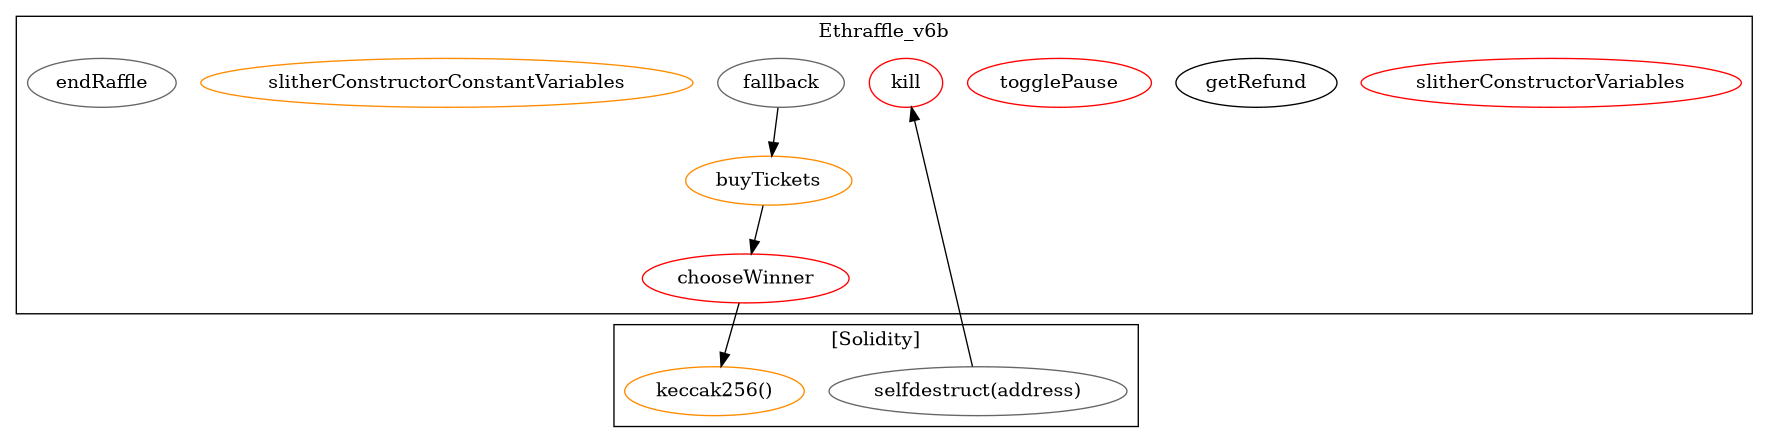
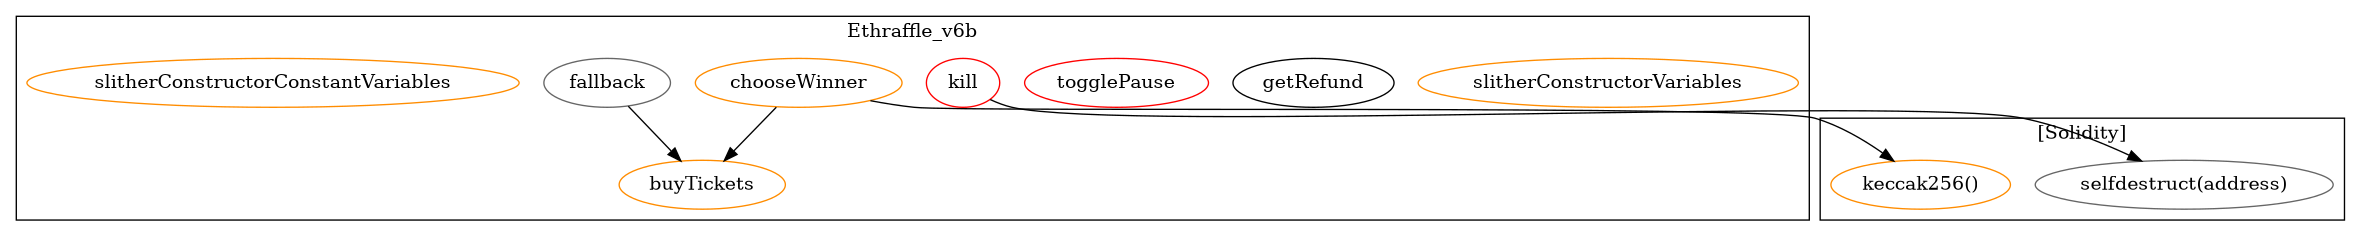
node "endRaffle": removed
node "slitherConstructorVariables": color red -> darkorange
edge "buyTickets" -> "chooseWinner": reversed
edge "selfdestruct(address)" -> "kill": reversed
node "chooseWinner": color red -> darkorange
